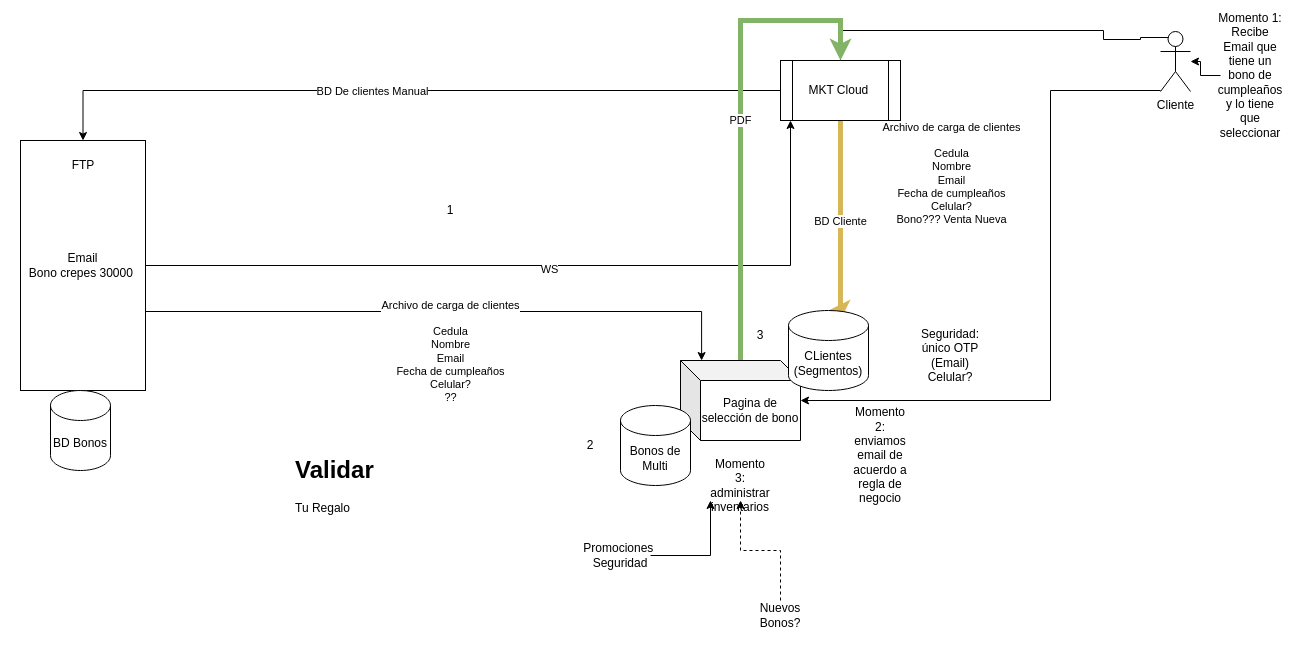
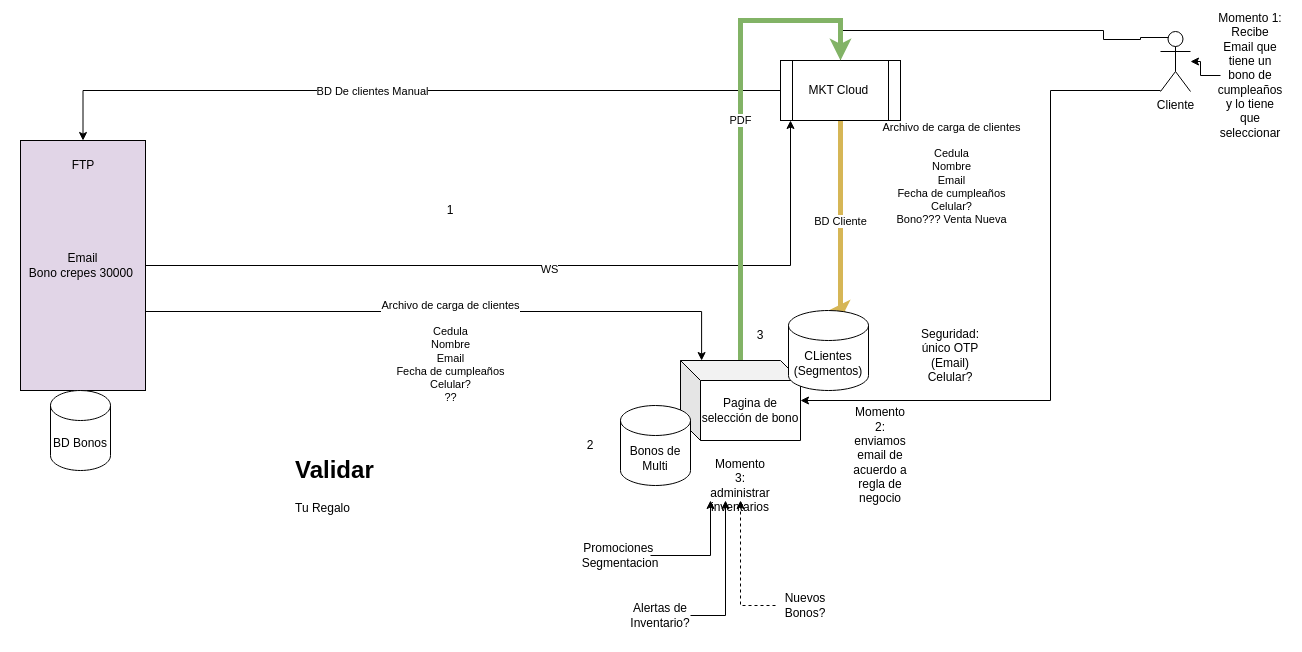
node "Email Bono crepes 30000": fillcolor #ffffff -> #e1d5e7
node "Promociones Seguridad": label "Promociones Seguridad" -> "Promociones Segmentacion"
edge "Alertas de Inventario?" -> "Momento 3: administrar inventarios": added
node "Alertas de Inventario?": added
node "Nuevos Bonos?": moved (781, 616) -> (806, 606)
